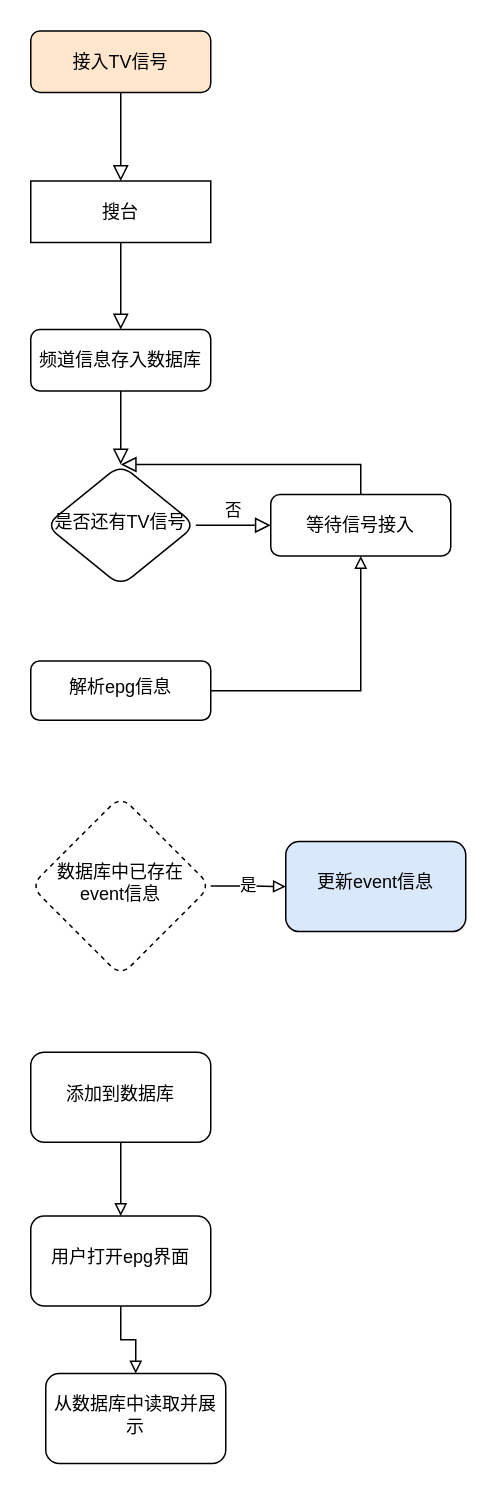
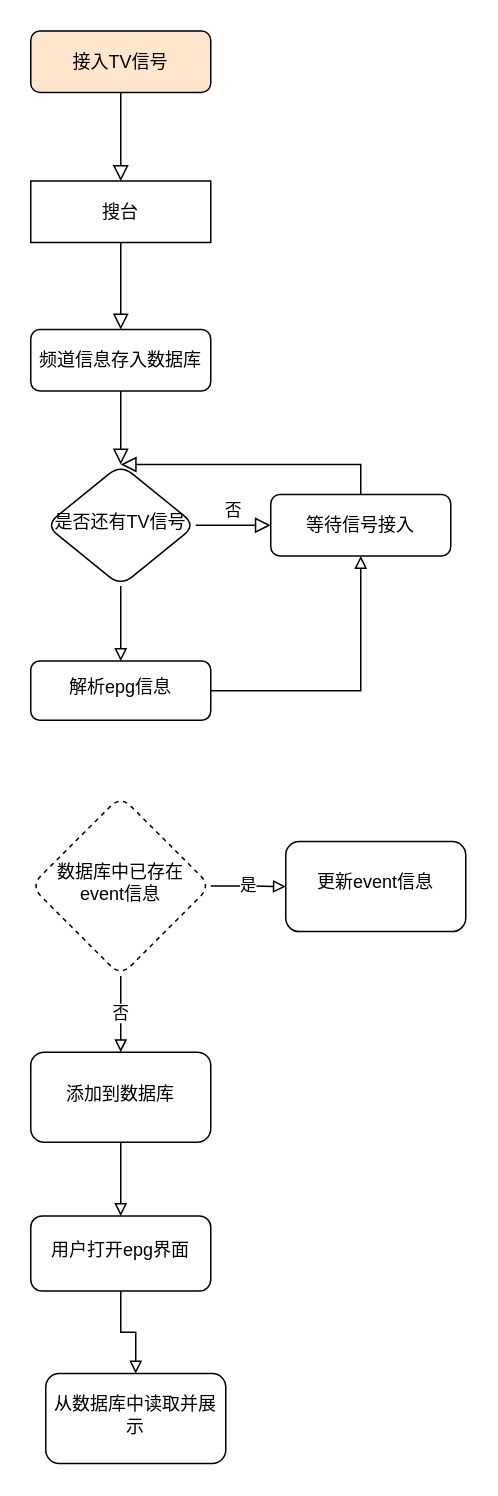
edge "是否还有TV信号" -> "解析epg信息": added
node "更新event信息": fillcolor #dae8fc -> #ffffff
edge "数据库中已存在event信息" -> "添加到数据库": added, label "否"
node "用户打开epg界面": size 180x90 -> 180x75
